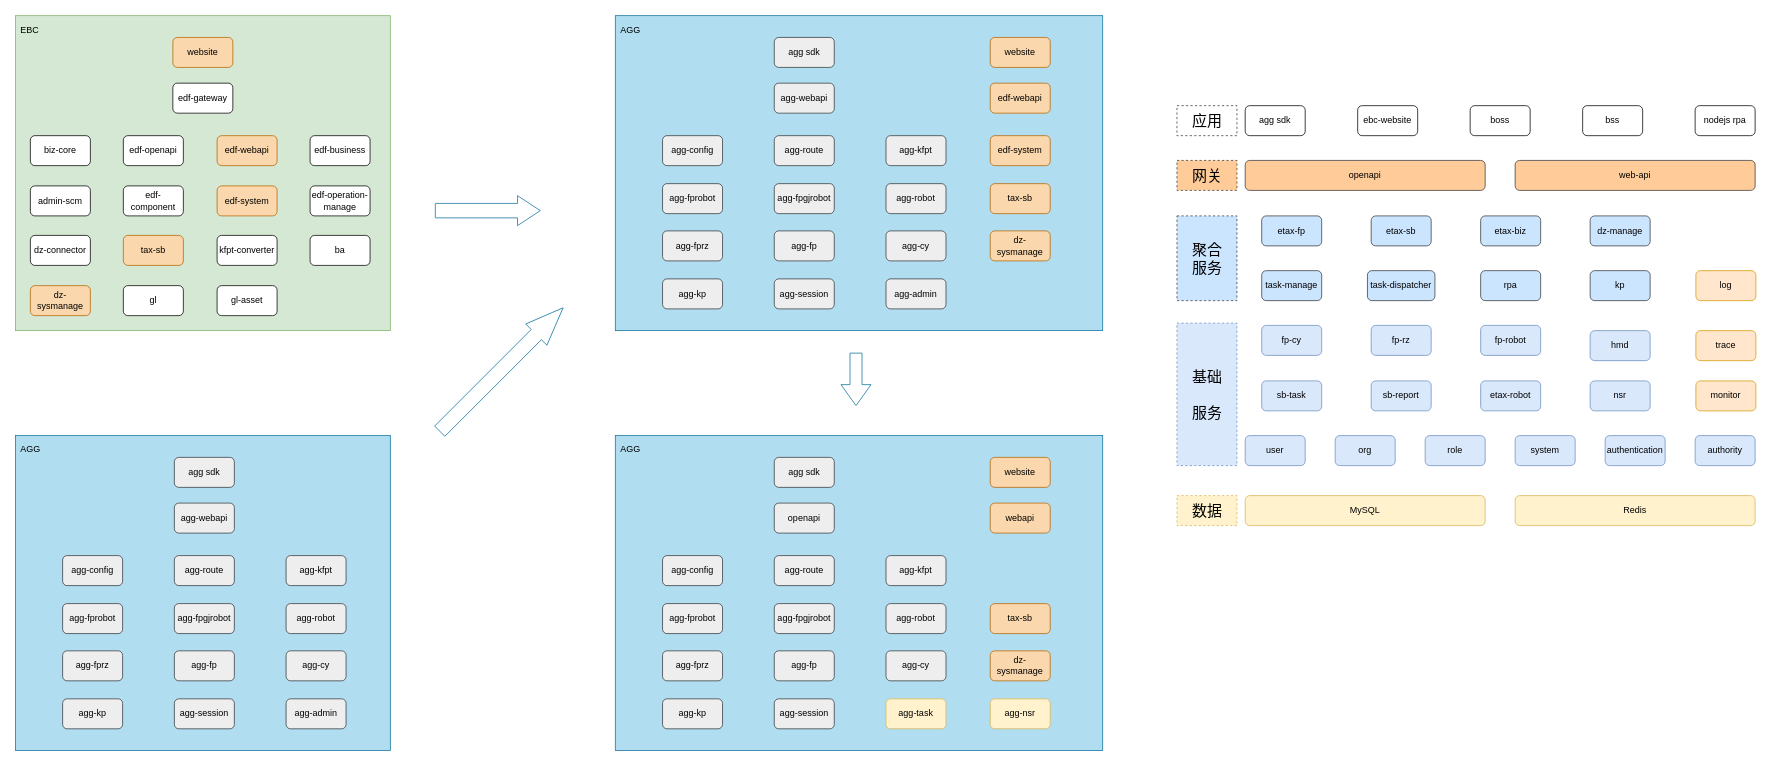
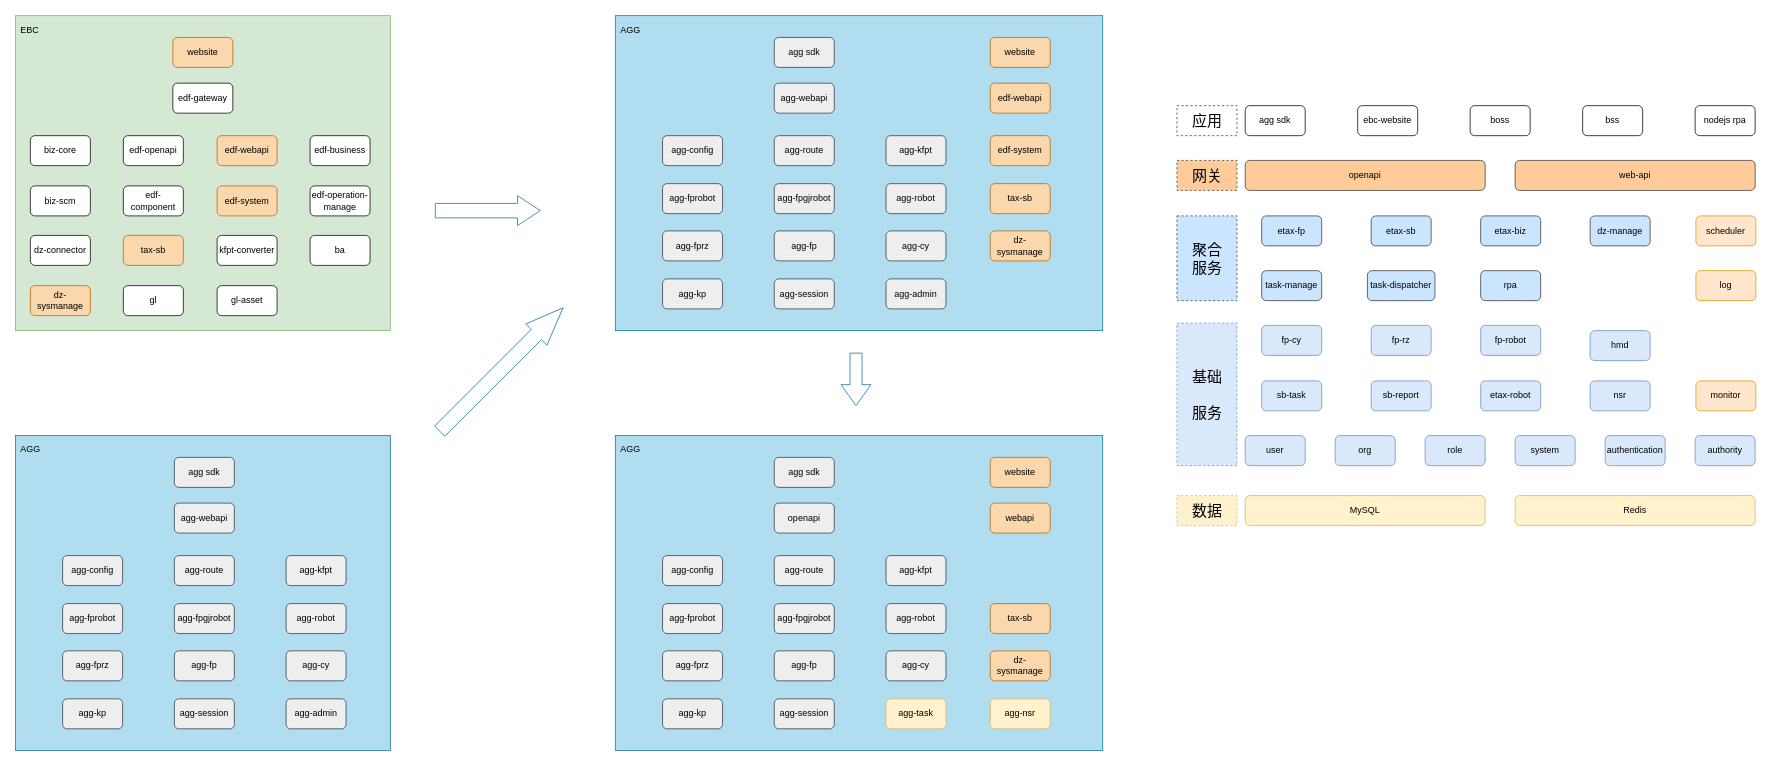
node "admin-scm": label "admin-scm" -> "biz-scm"
node "scheduler": added
node "kp": removed
node "trace": removed
